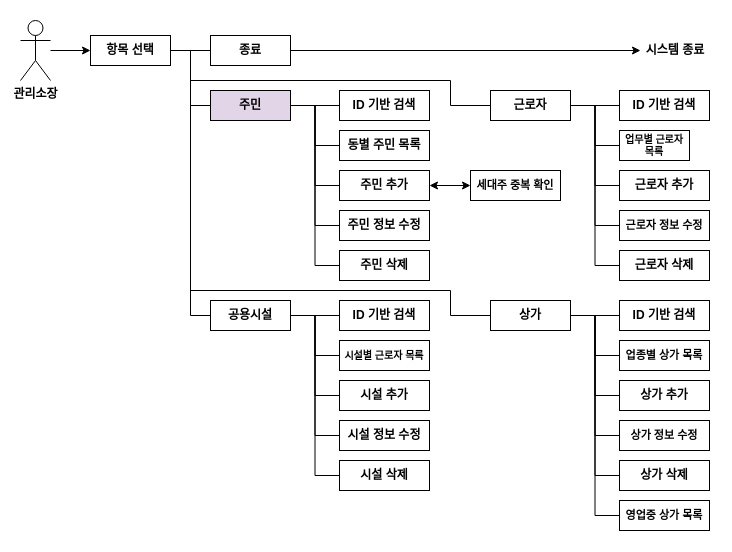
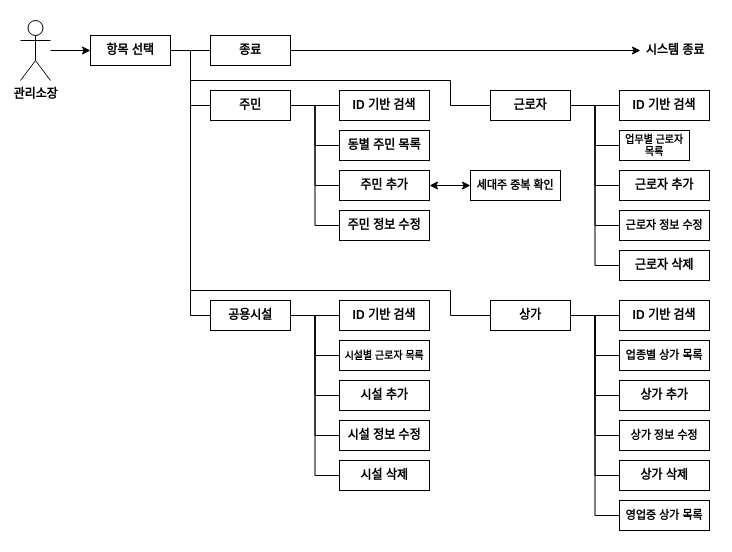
node "주민": fillcolor #e1d5e7 -> #ffffff
edge "주민" -- "주민 삭제": removed
node "주민 삭제": removed
